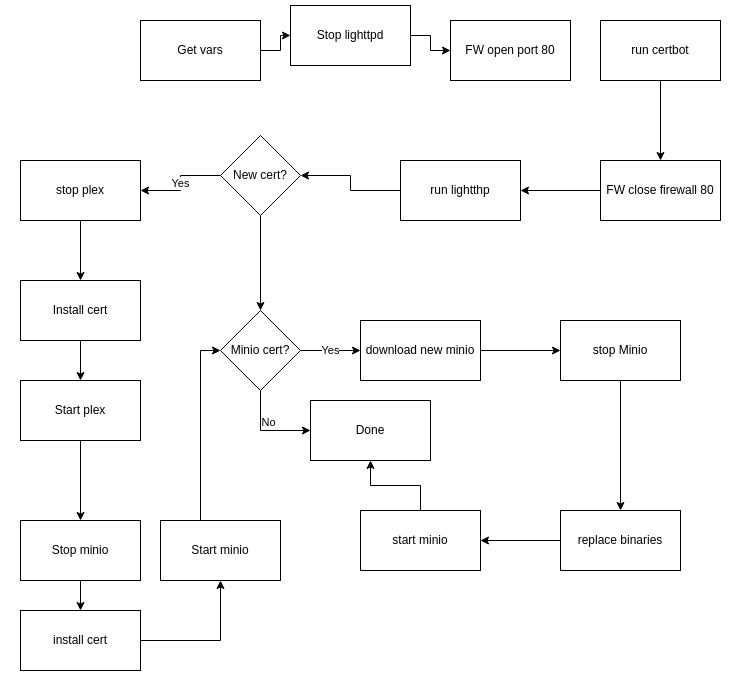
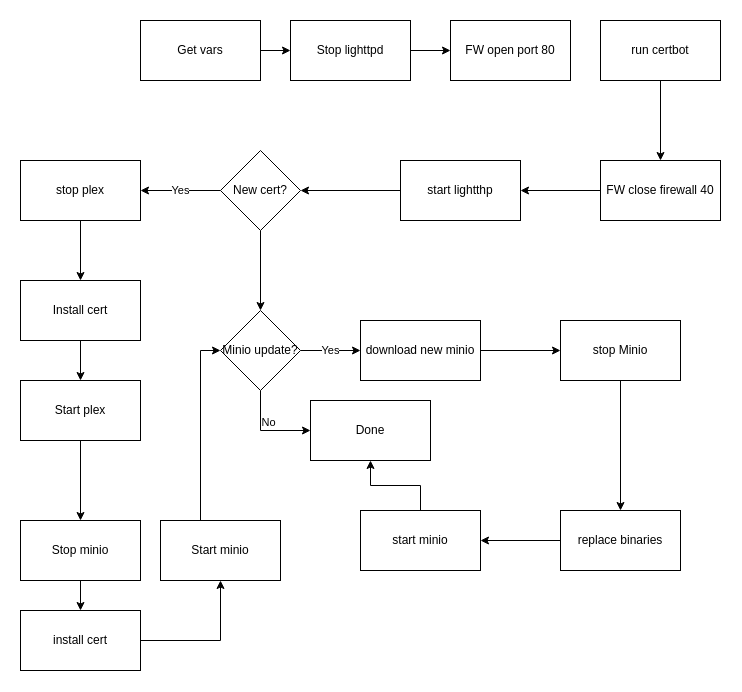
node "Stop lighttpd": moved (351, 36) -> (351, 51)
node "New cert?": moved (261, 176) -> (261, 191)
node "run lightthp": label "run lightthp" -> "start lightthp"
node "FW close firewall 80": label "FW close firewall 80" -> "FW close firewall 40"
node "Minio cert?": label "Minio cert?" -> "Minio update?"
